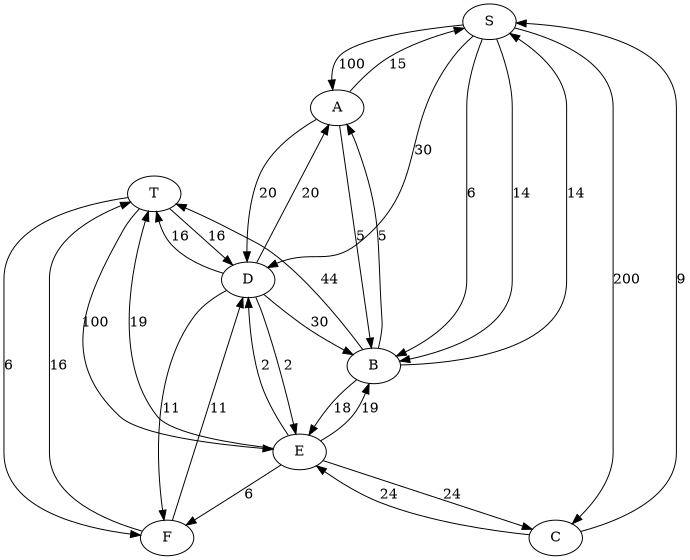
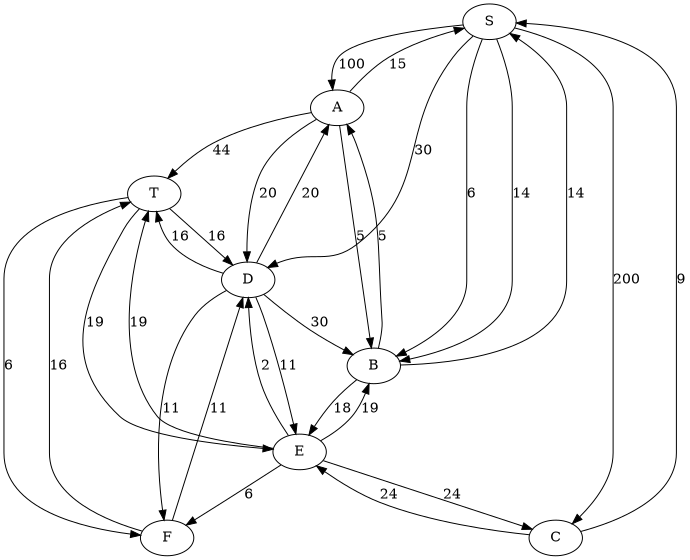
edge "B" -> "T": now "A" -> "T"
edge "T" -> "E": label "100" -> "19"
edge "D" -> "E": label "2" -> "11"
